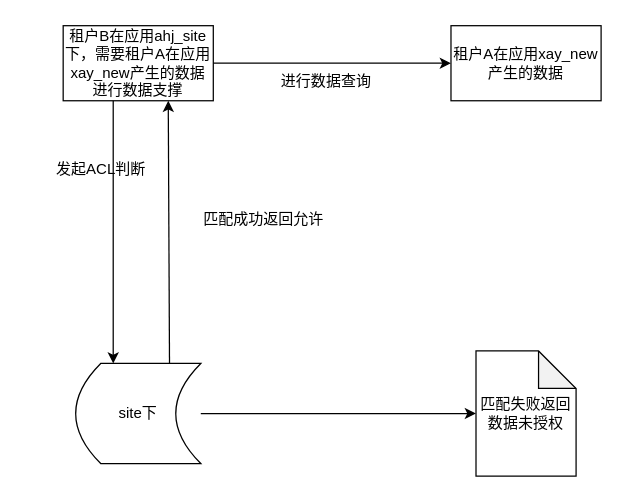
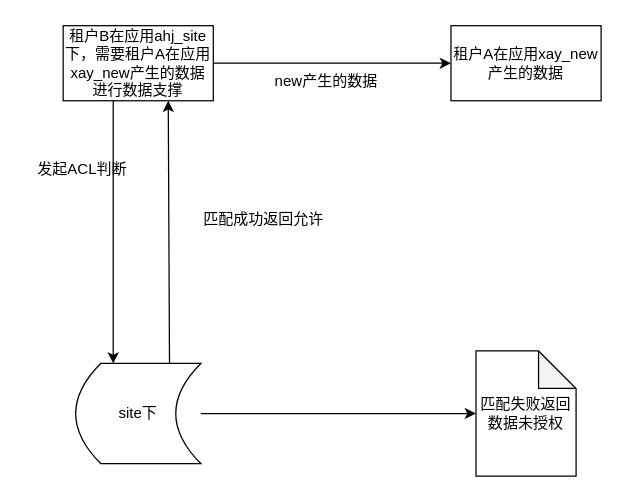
node "进行数据查询": label "进行数据查询" -> "new产生的数据"
node "发起ACL判断": moved (101, 169) -> (82, 169)
